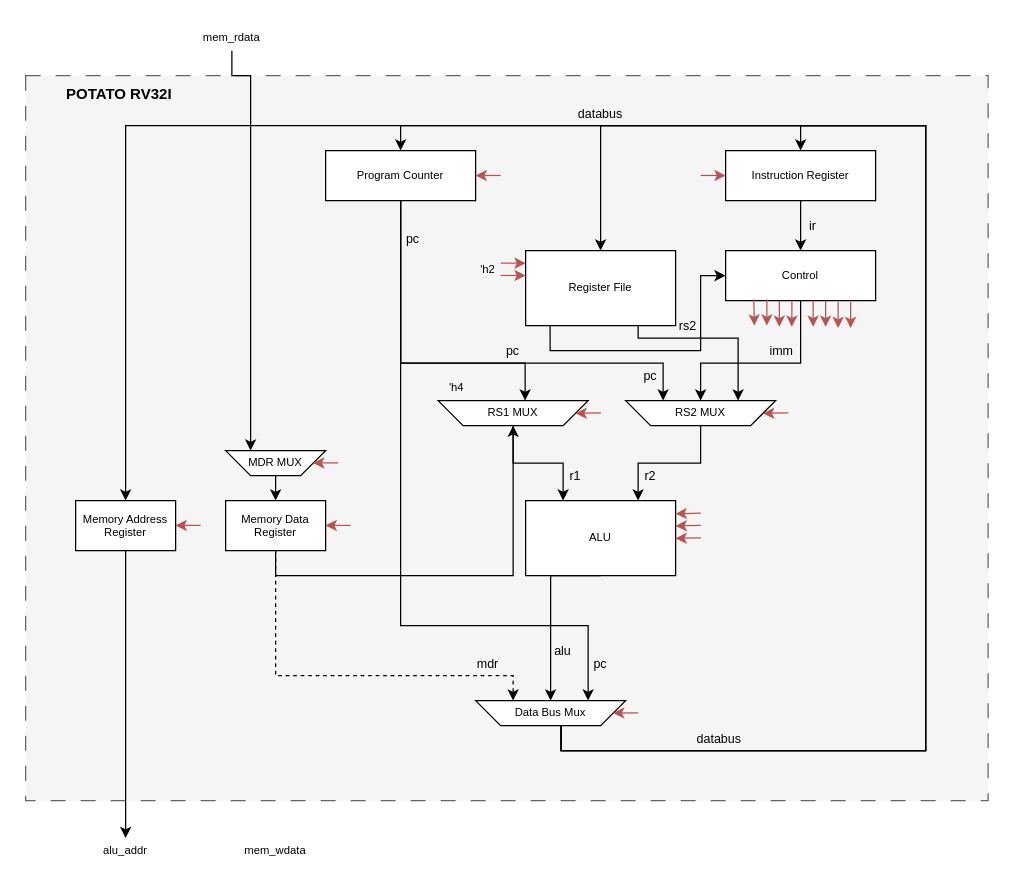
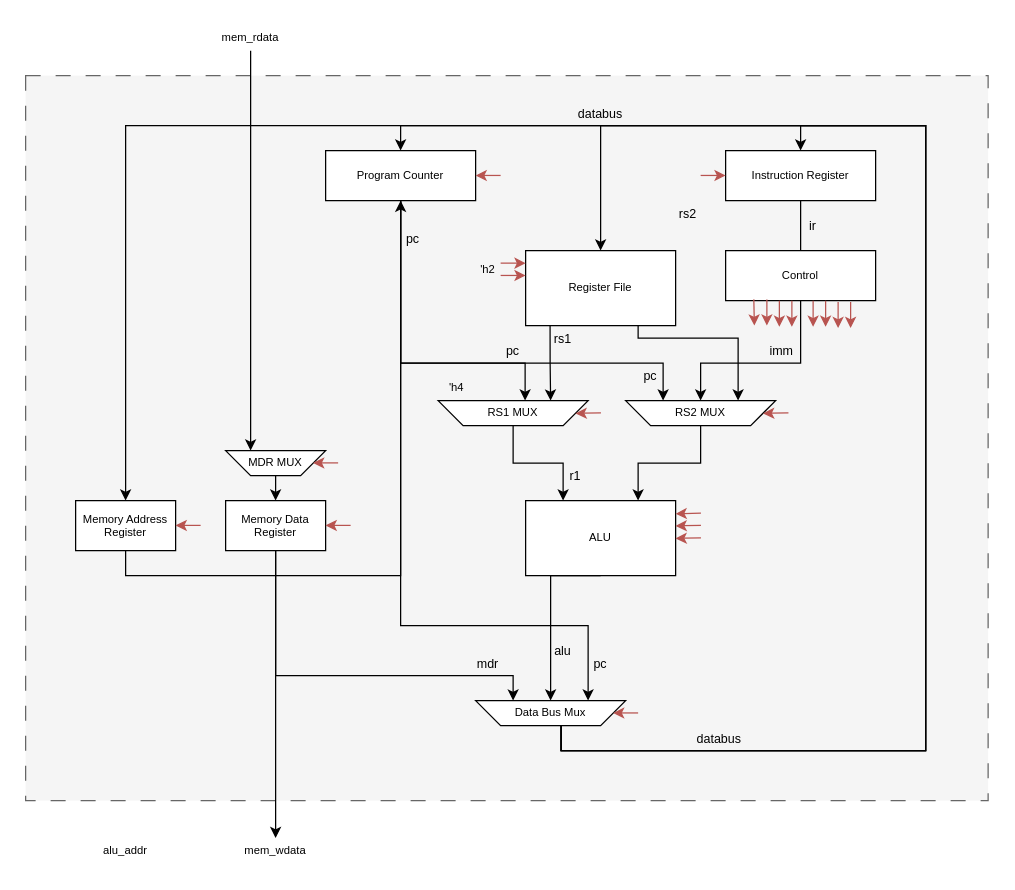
node "mem_rdata": moved (232, 38) -> (251, 38)
node "POTATO RV32I": removed
edge "Instruction Register" -> "Control": arrowhead classic -> none
node "rs2": moved (688, 326) -> (688, 213)
node "rs1": added
edge "Register File" -> "Control": now "Register File" -> "RS1 MUX"
node "r2": removed
edge "Memory Data Register" -> "RS1 MUX": now "Memory Data Register" -> "mem_wdata"
edge "Memory Data Register" -> "Data Bus Mux": style dashed -> solid
edge "Memory Address Register" -> "alu_addr": now "Memory Address Register" -> "Program Counter"
